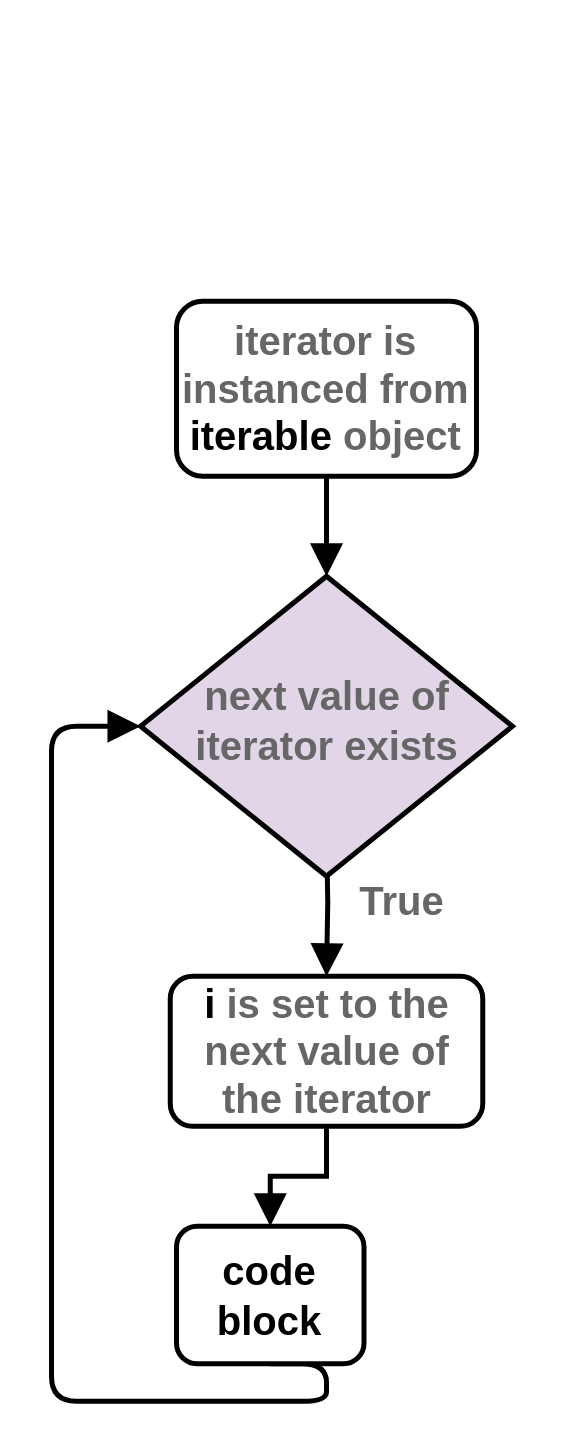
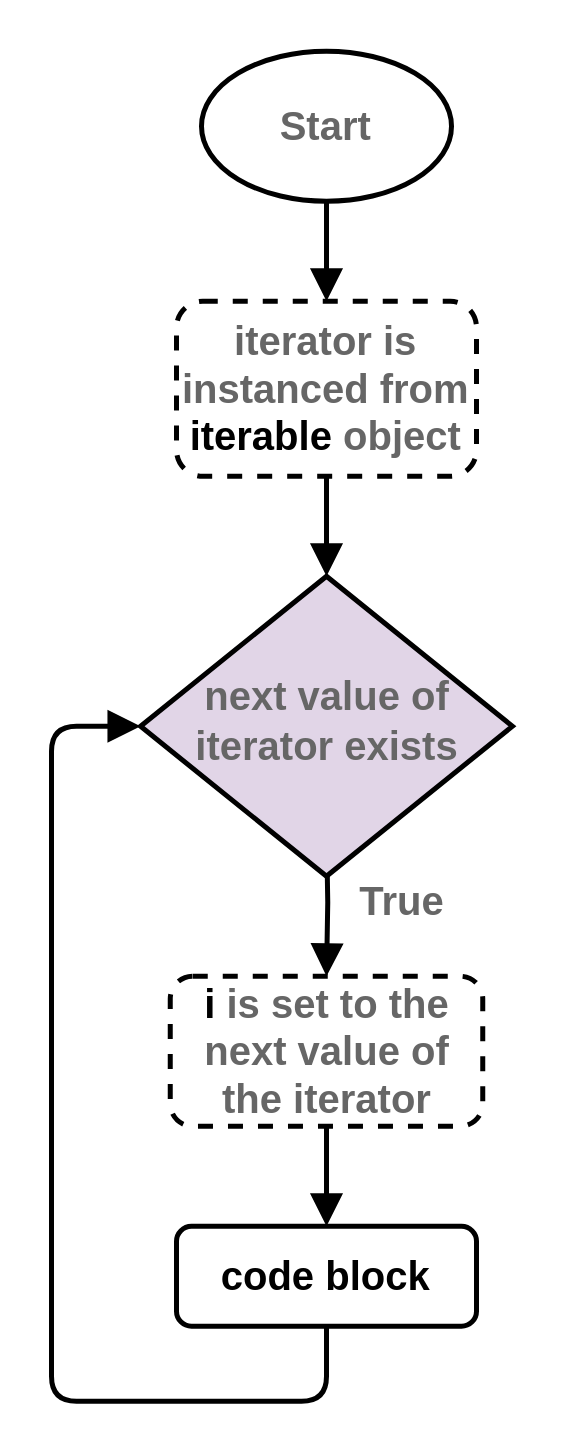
node "Start": added
edge "Start" -> "iterator is instanced from iterable object": added
node "iterator is instanced from iterable object": style solid -> dashed
node "i is set to the next value of the iterator": style solid -> dashed
node "code block": size 188x138 -> 300x100
